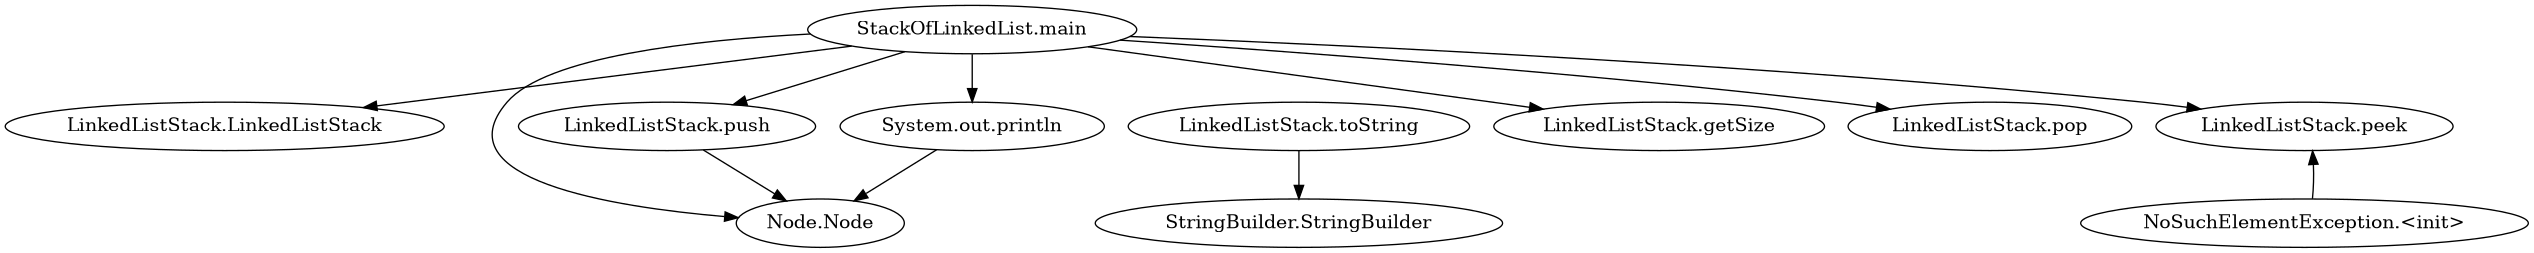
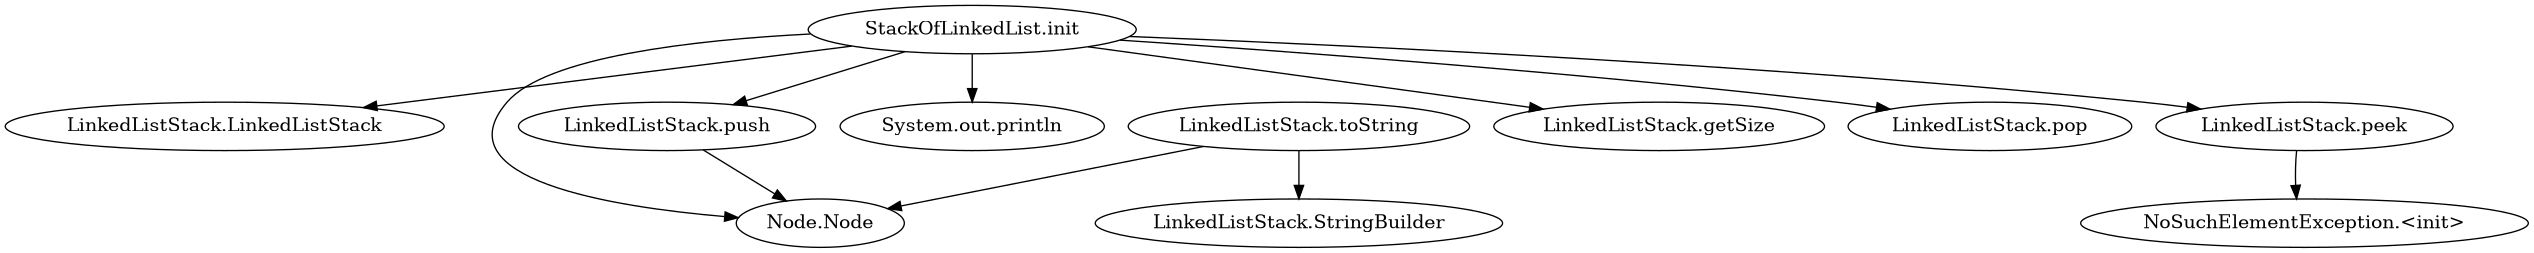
node "StackOfLinkedList.main": label "StackOfLinkedList.main" -> "StackOfLinkedList.init"
edge "System.out.println" -> "Node.Node": now "LinkedListStack.toString" -> "Node.Node"
edge "NoSuchElementException.<init>" -> "LinkedListStack.peek": reversed
node "StringBuilder.StringBuilder": label "StringBuilder.StringBuilder" -> "LinkedListStack.StringBuilder"
